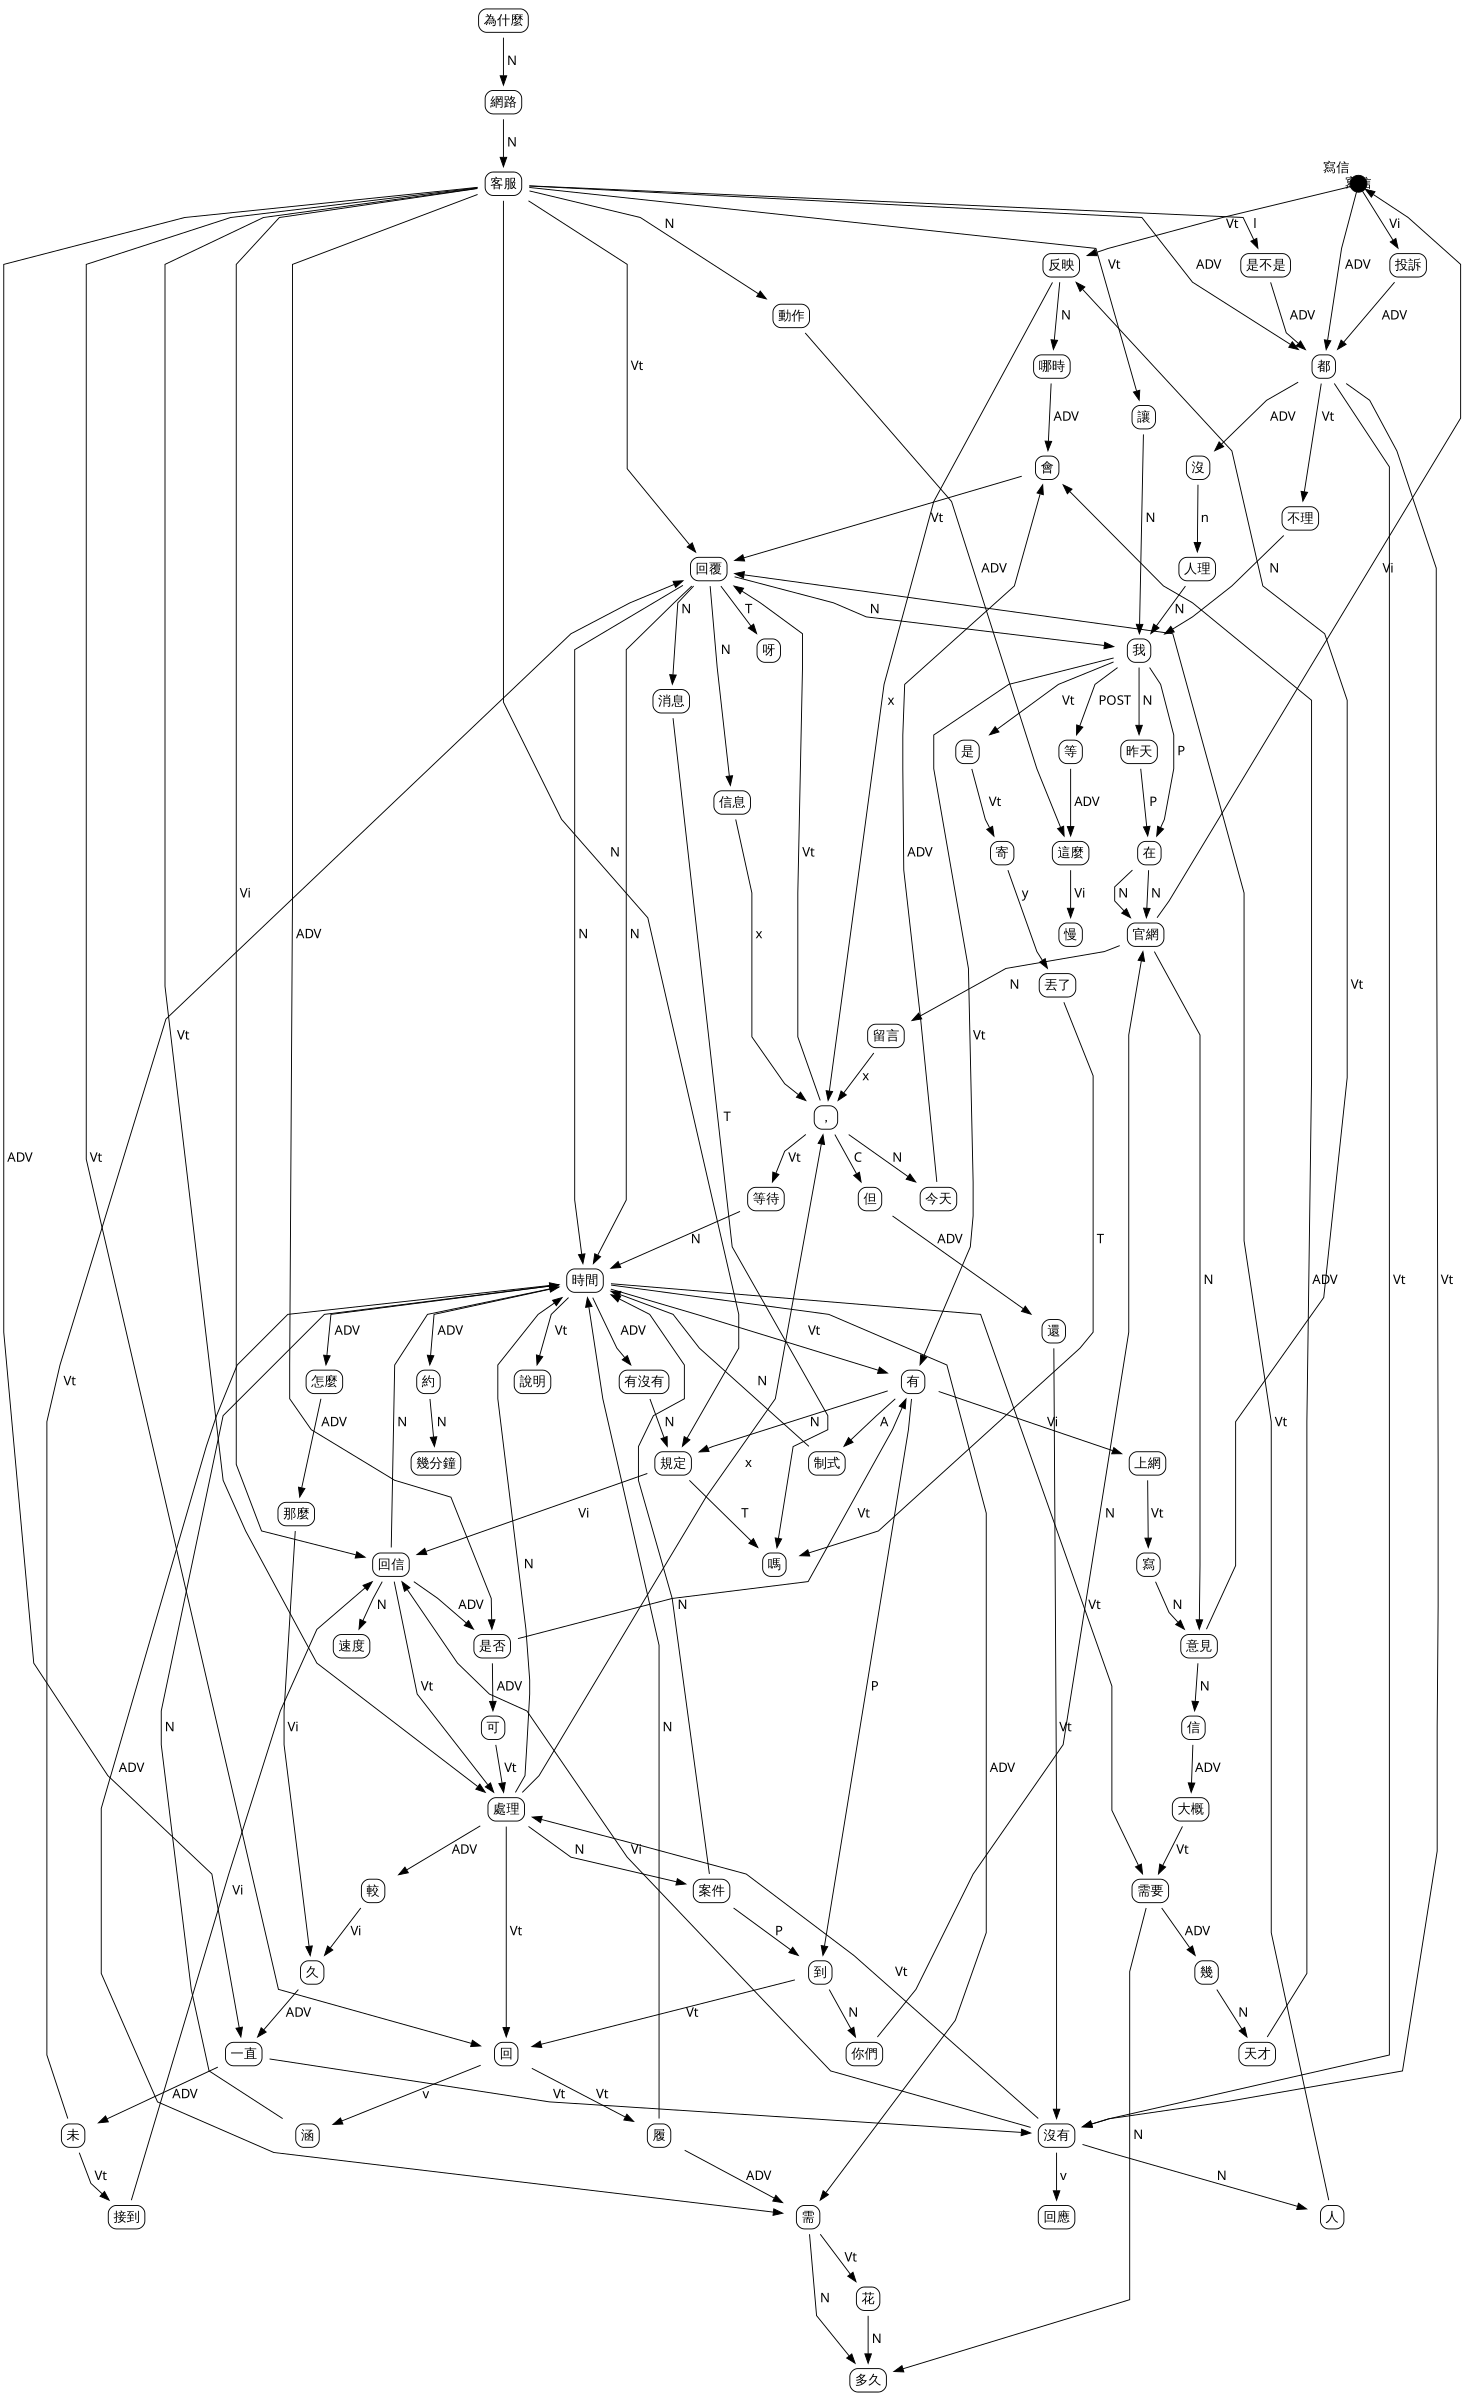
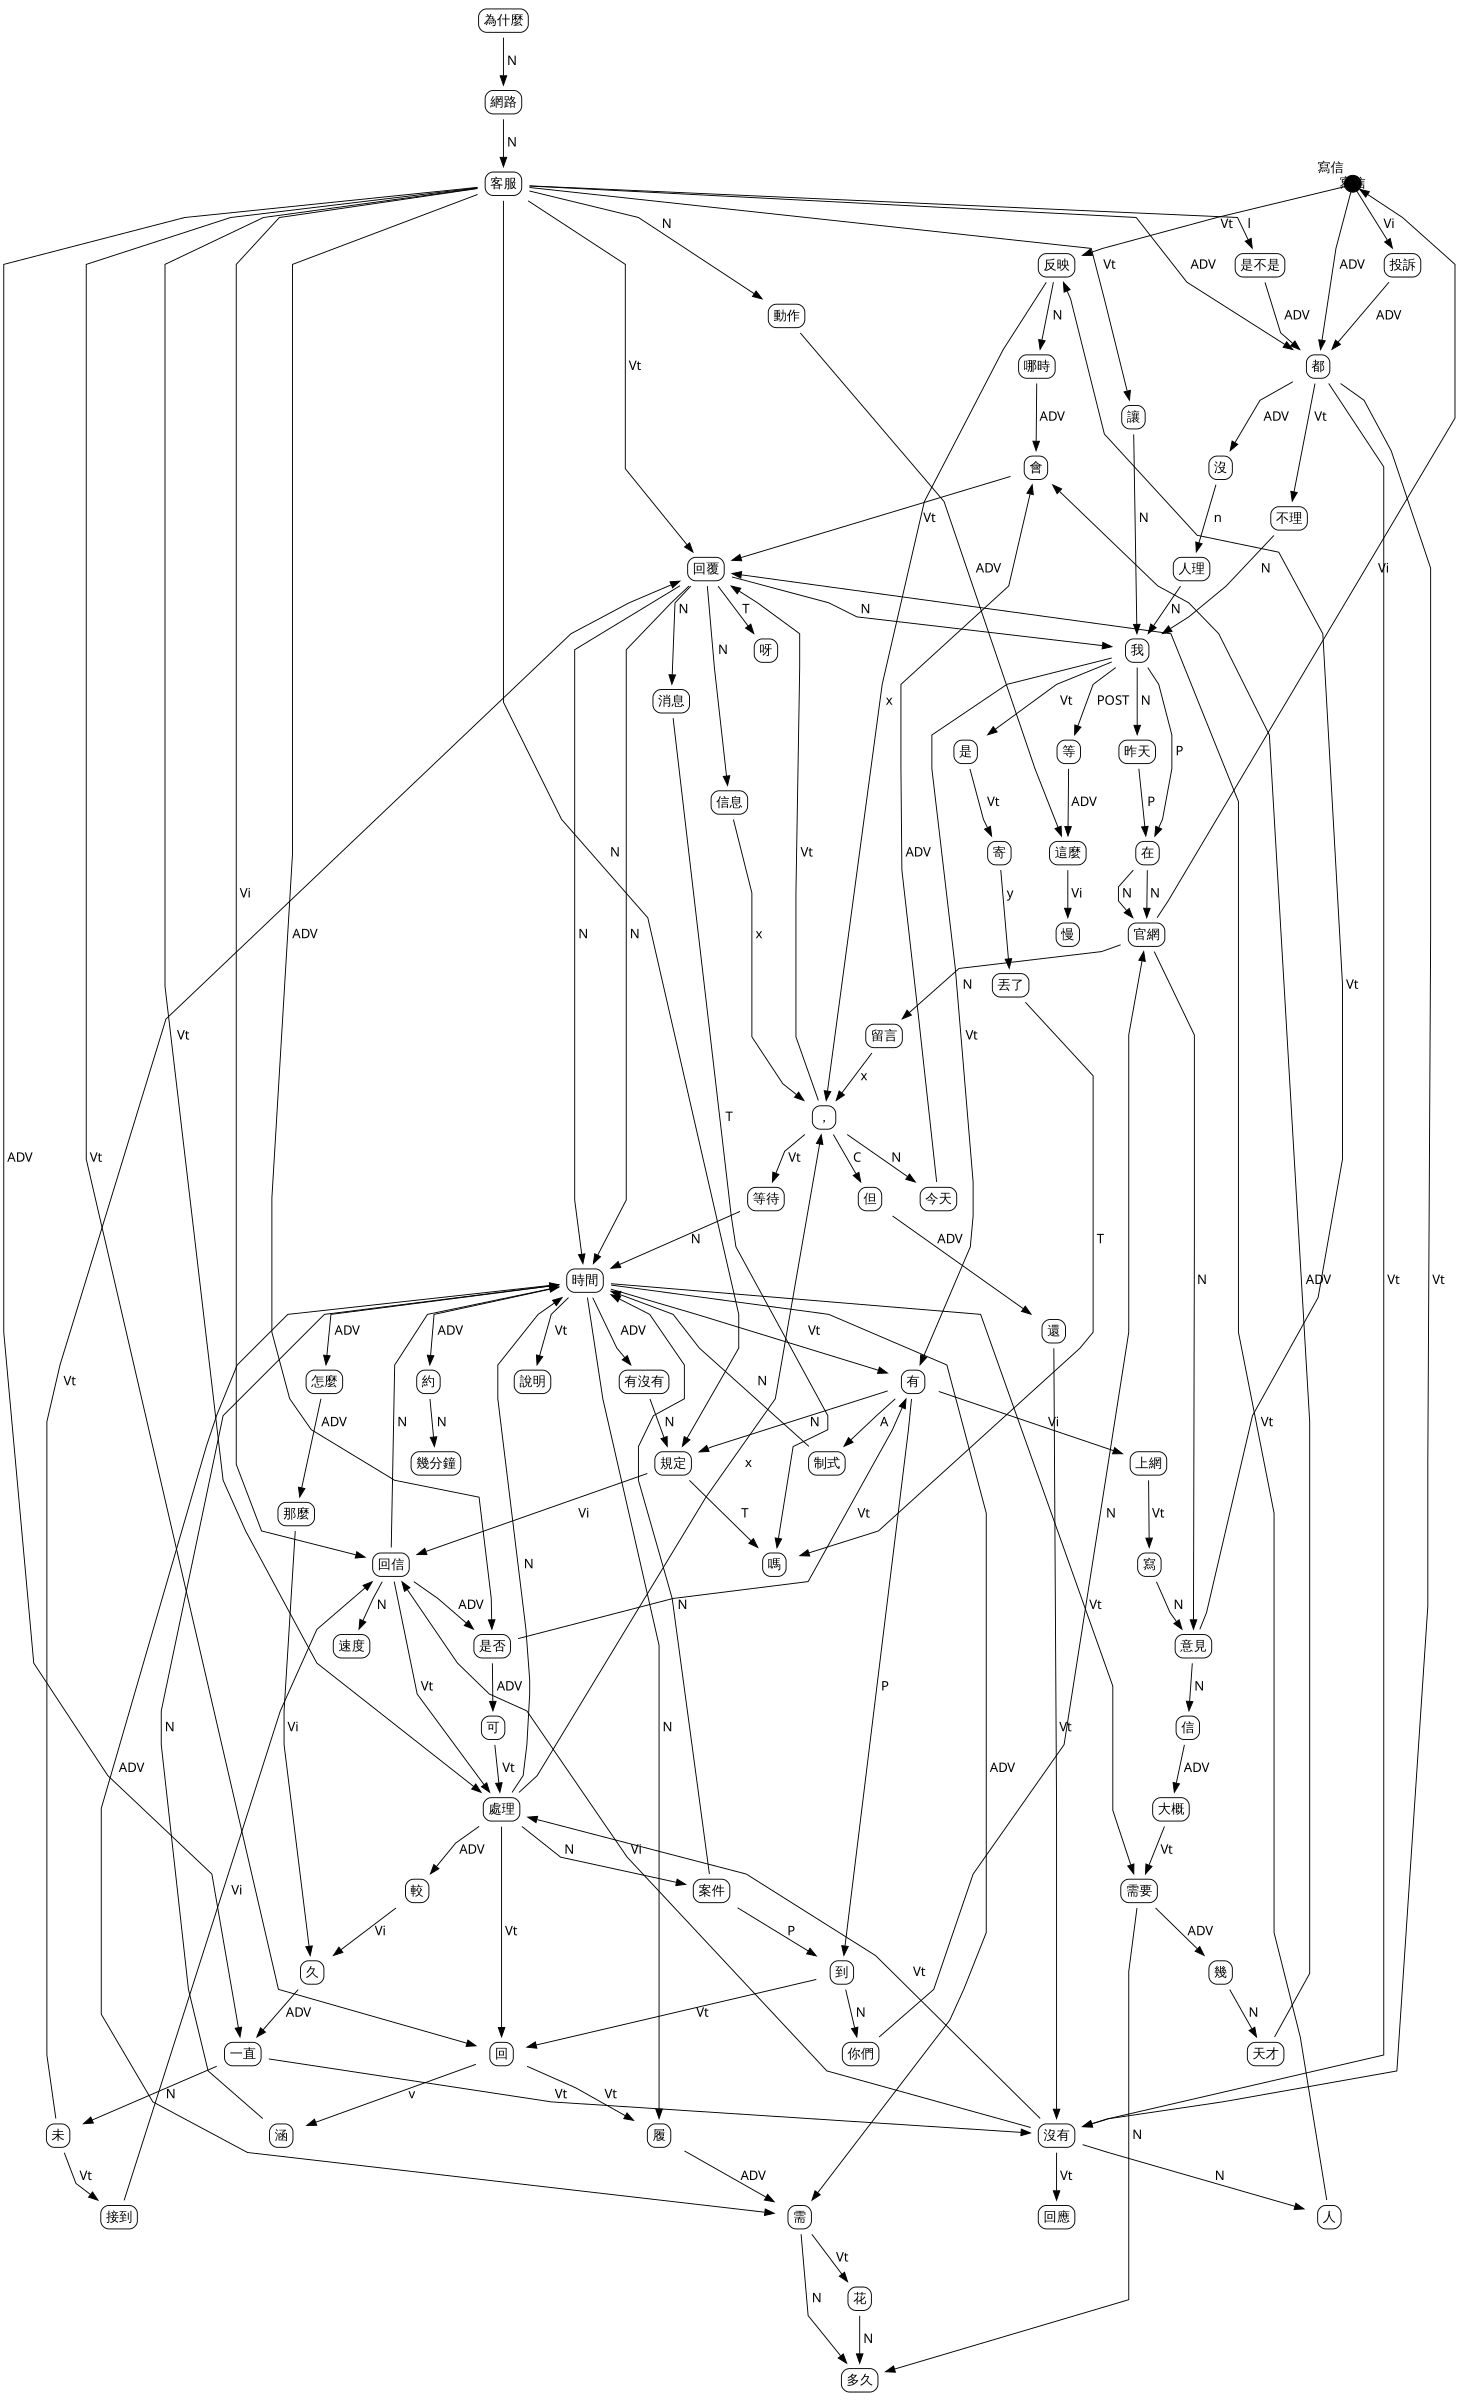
edge "履" -> "時間": reversed
edge "一直" -> "未": label " ADV " -> " N "
edge "沒有" -> "回應": label " v " -> " Vt "
